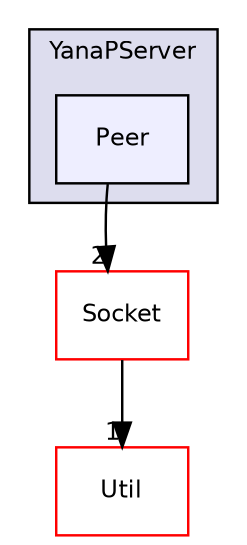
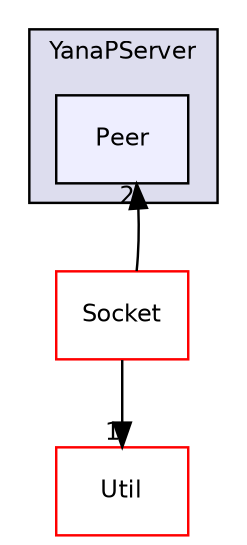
edge "Peer" -> "Socket": reversed
